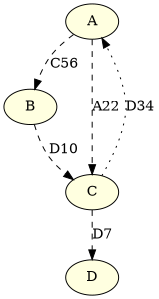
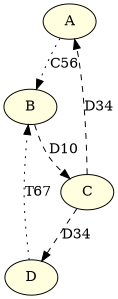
edge "A" -> "B": style dashed -> dotted
edge "A" -> "C": removed, label "A22"
edge "C" -> "A": style dotted -> dashed
edge "D" -> "B": added, label "T67"
edge "C" -> "D": label "D7" -> "D34"
